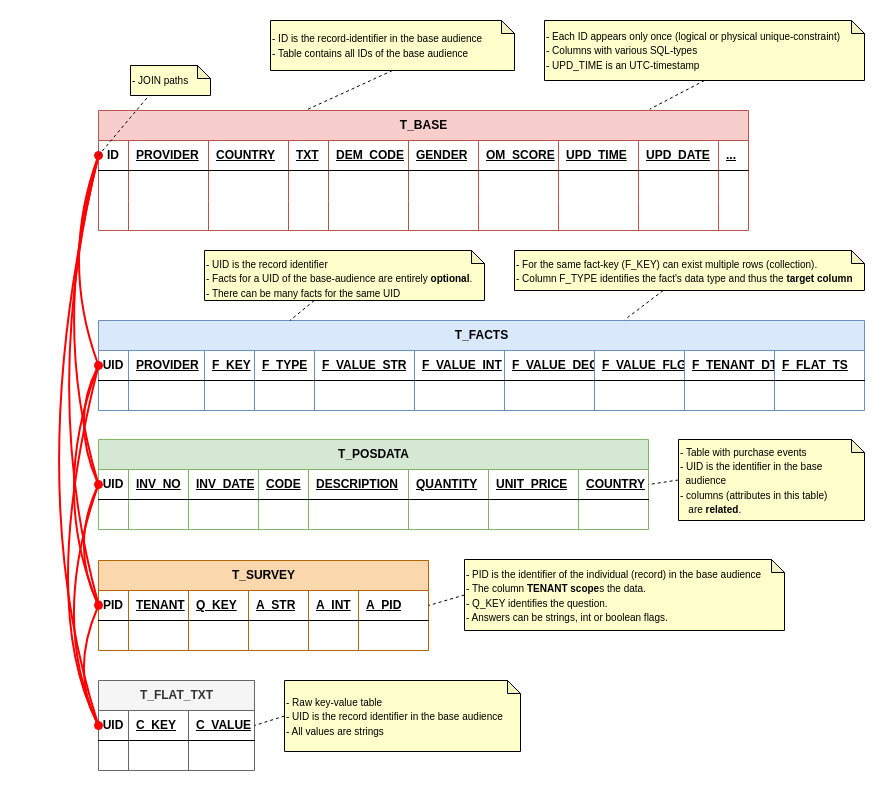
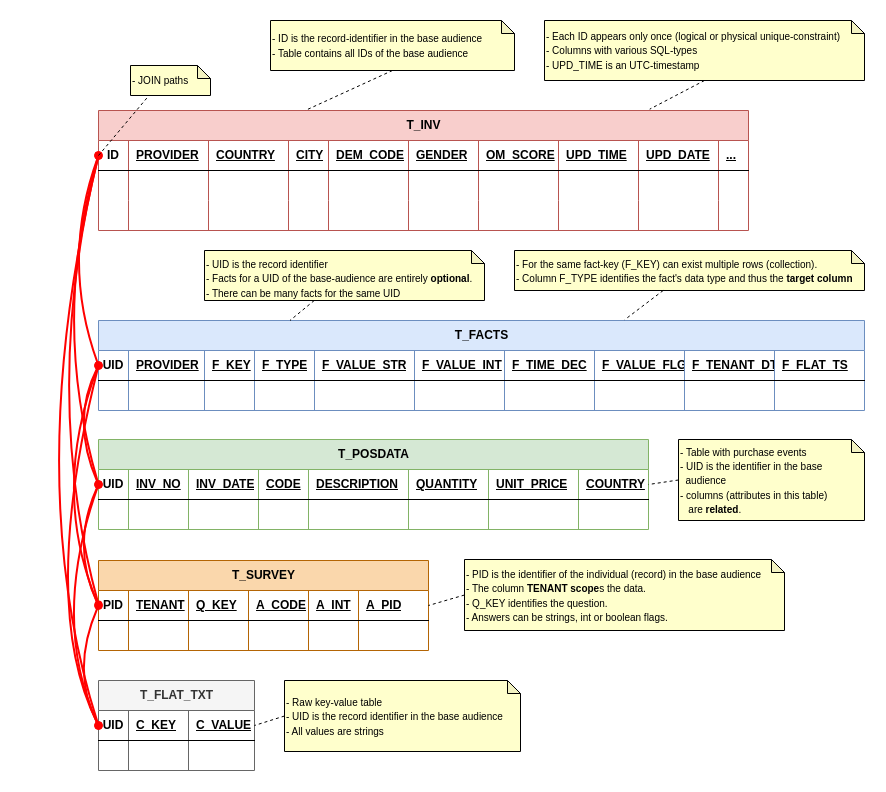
node "T_BASE": label "T_BASE" -> "T_INV"
node "TXT": label "TXT" -> "CITY"
node "F_VALUE_DEC": label "F_VALUE_DEC" -> "F_TIME_DEC"
node "A_STR": label "A_STR" -> "A_CODE"
